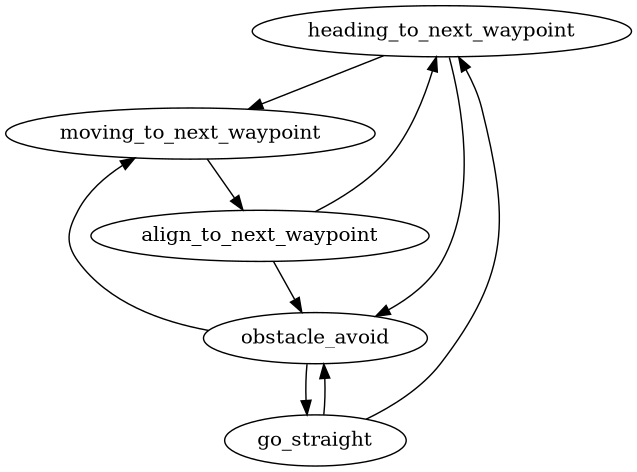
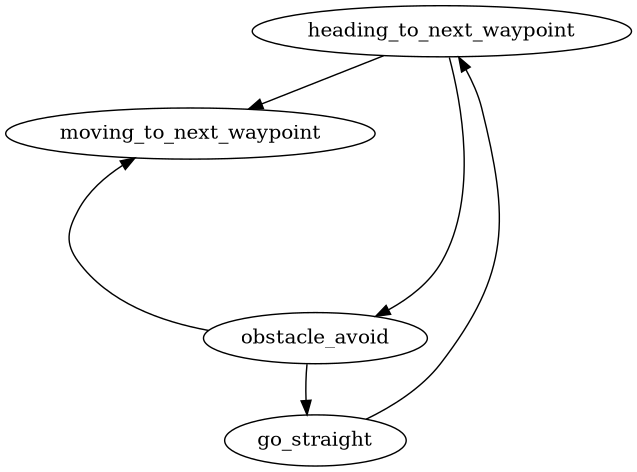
node "align_to_next_waypoint": removed
edge "go_straight" -> "obstacle_avoid": removed
